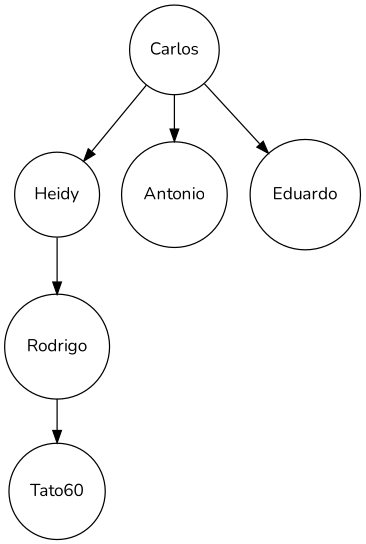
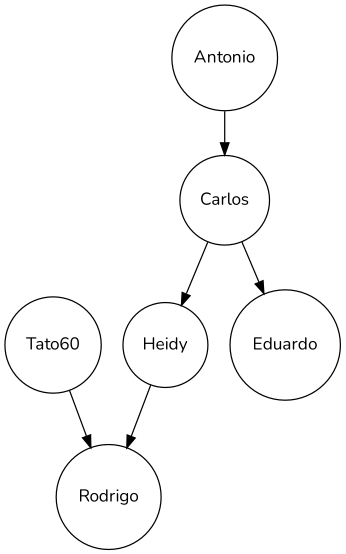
edge "Carlos" -> "Antonio": reversed
edge "Rodrigo" -> "Tato60": reversed
